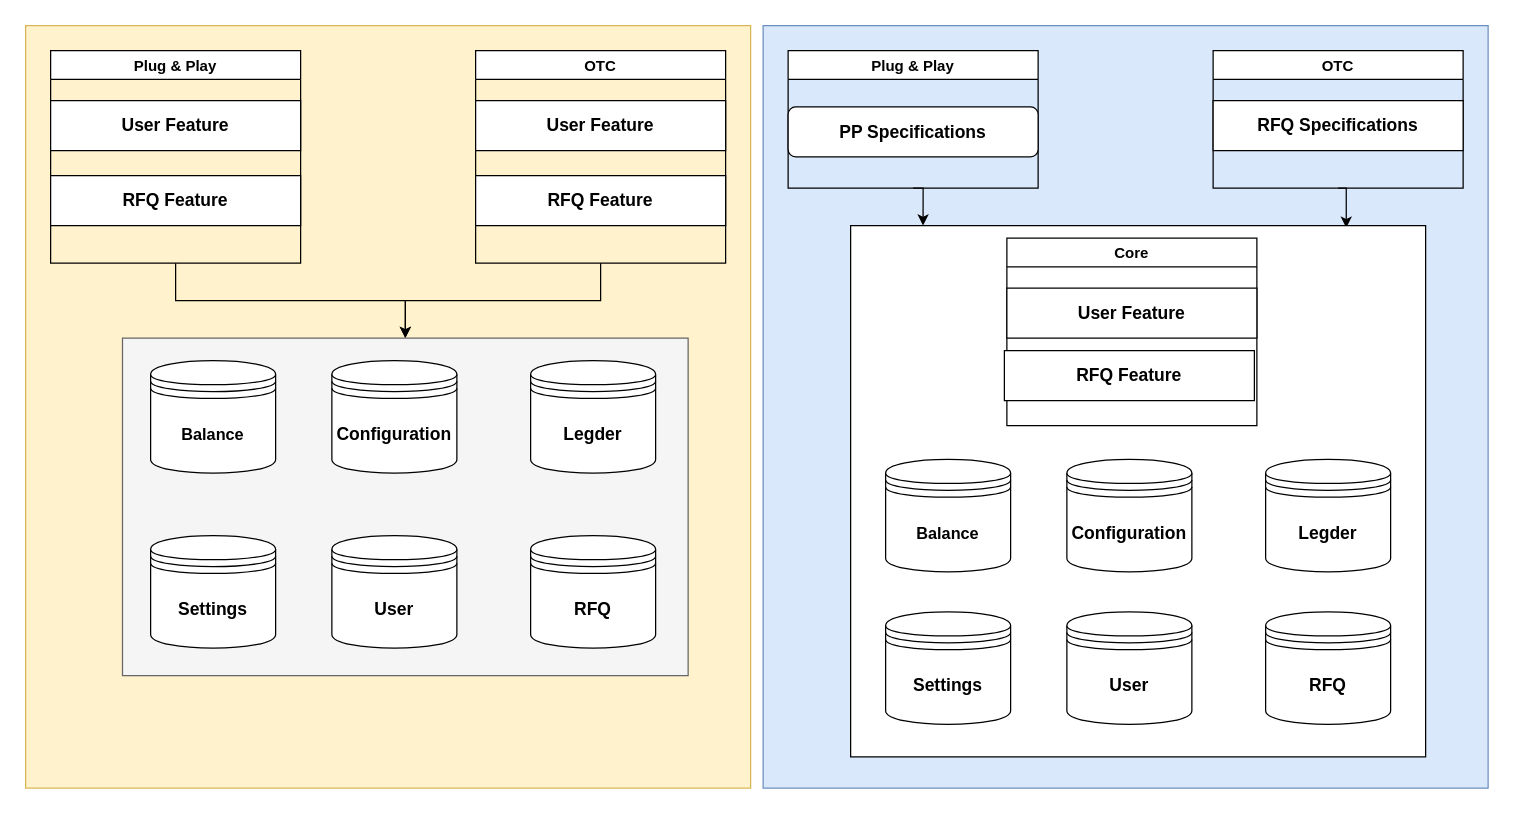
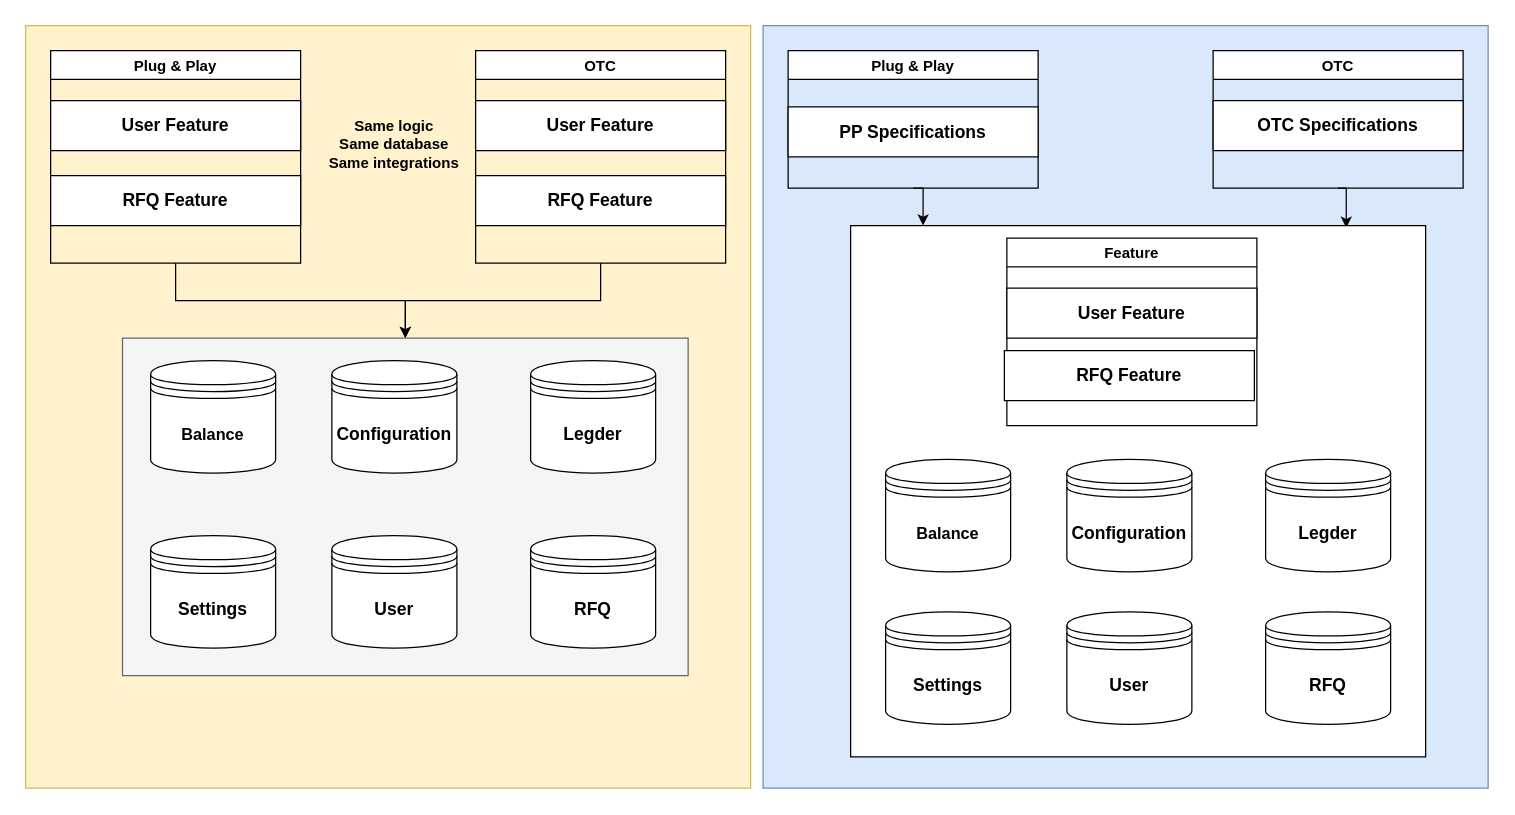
node "RFQ Specifications": label "RFQ Specifications" -> "OTC Specifications"
node "PP Specifications": shape rounded rectangle -> rectangle
node "Same logic Same database Same integrations": added
node "Core": label "Core" -> "Feature"
